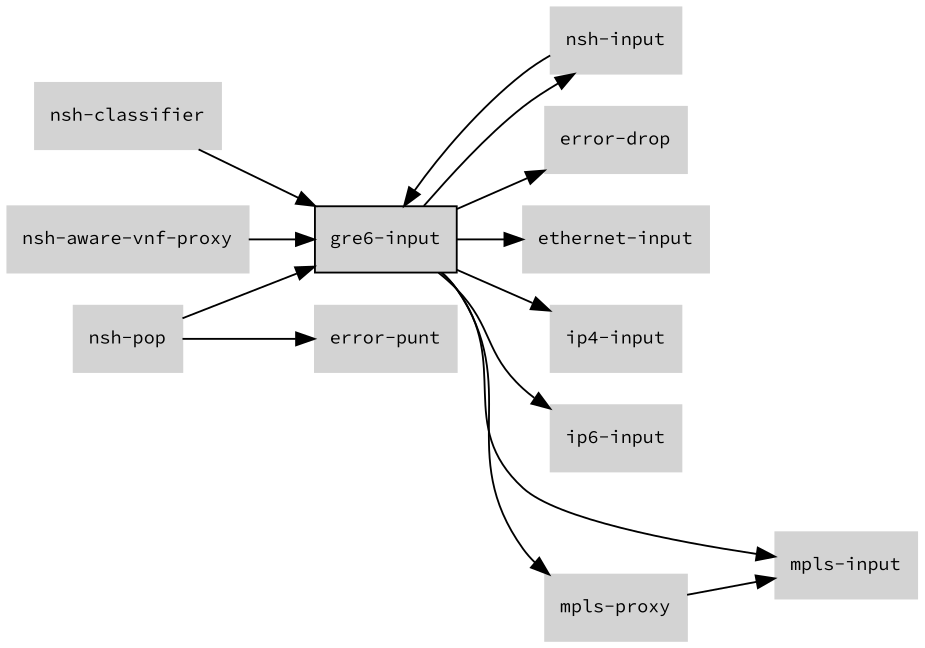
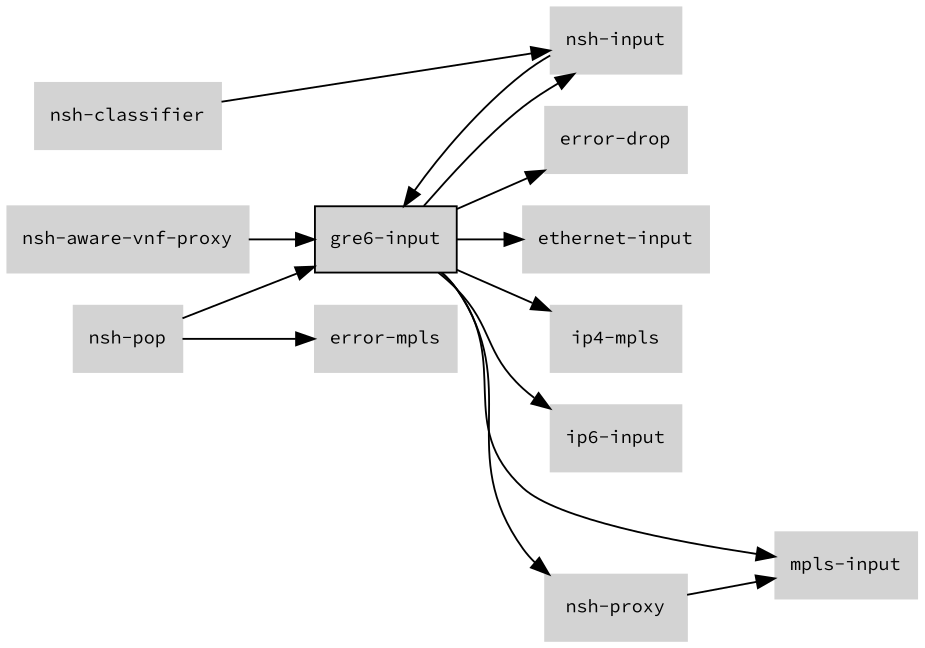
edge "nsh-classifier" -> "gre6-input": now "nsh-classifier" -> "nsh-input"
node "error-punt": label "error-punt" -> "error-mpls"
node "ip4-input": label "ip4-input" -> "ip4-mpls"
node "mpls-proxy": label "mpls-proxy" -> "nsh-proxy"
